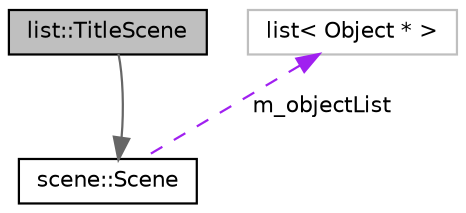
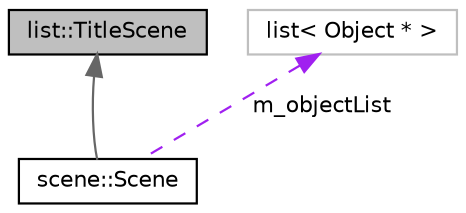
edge "list::TitleScene" -> "scene::Scene": reversed
